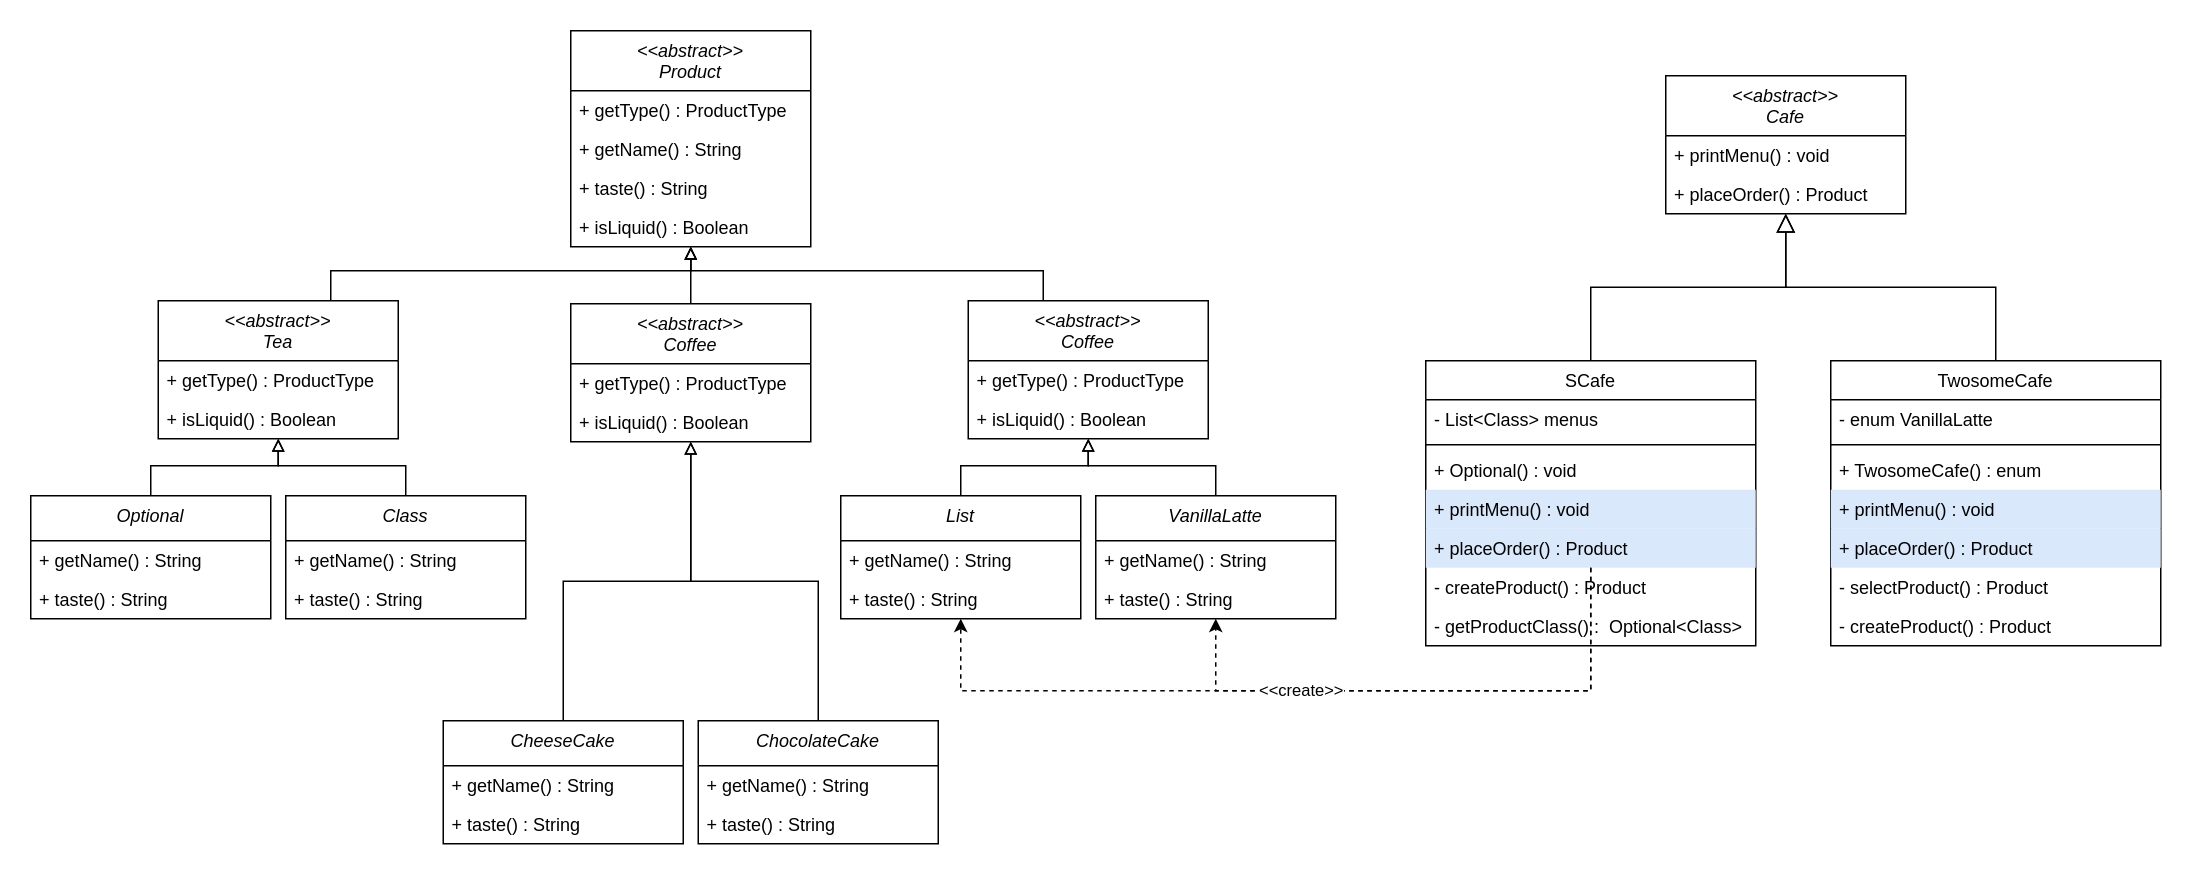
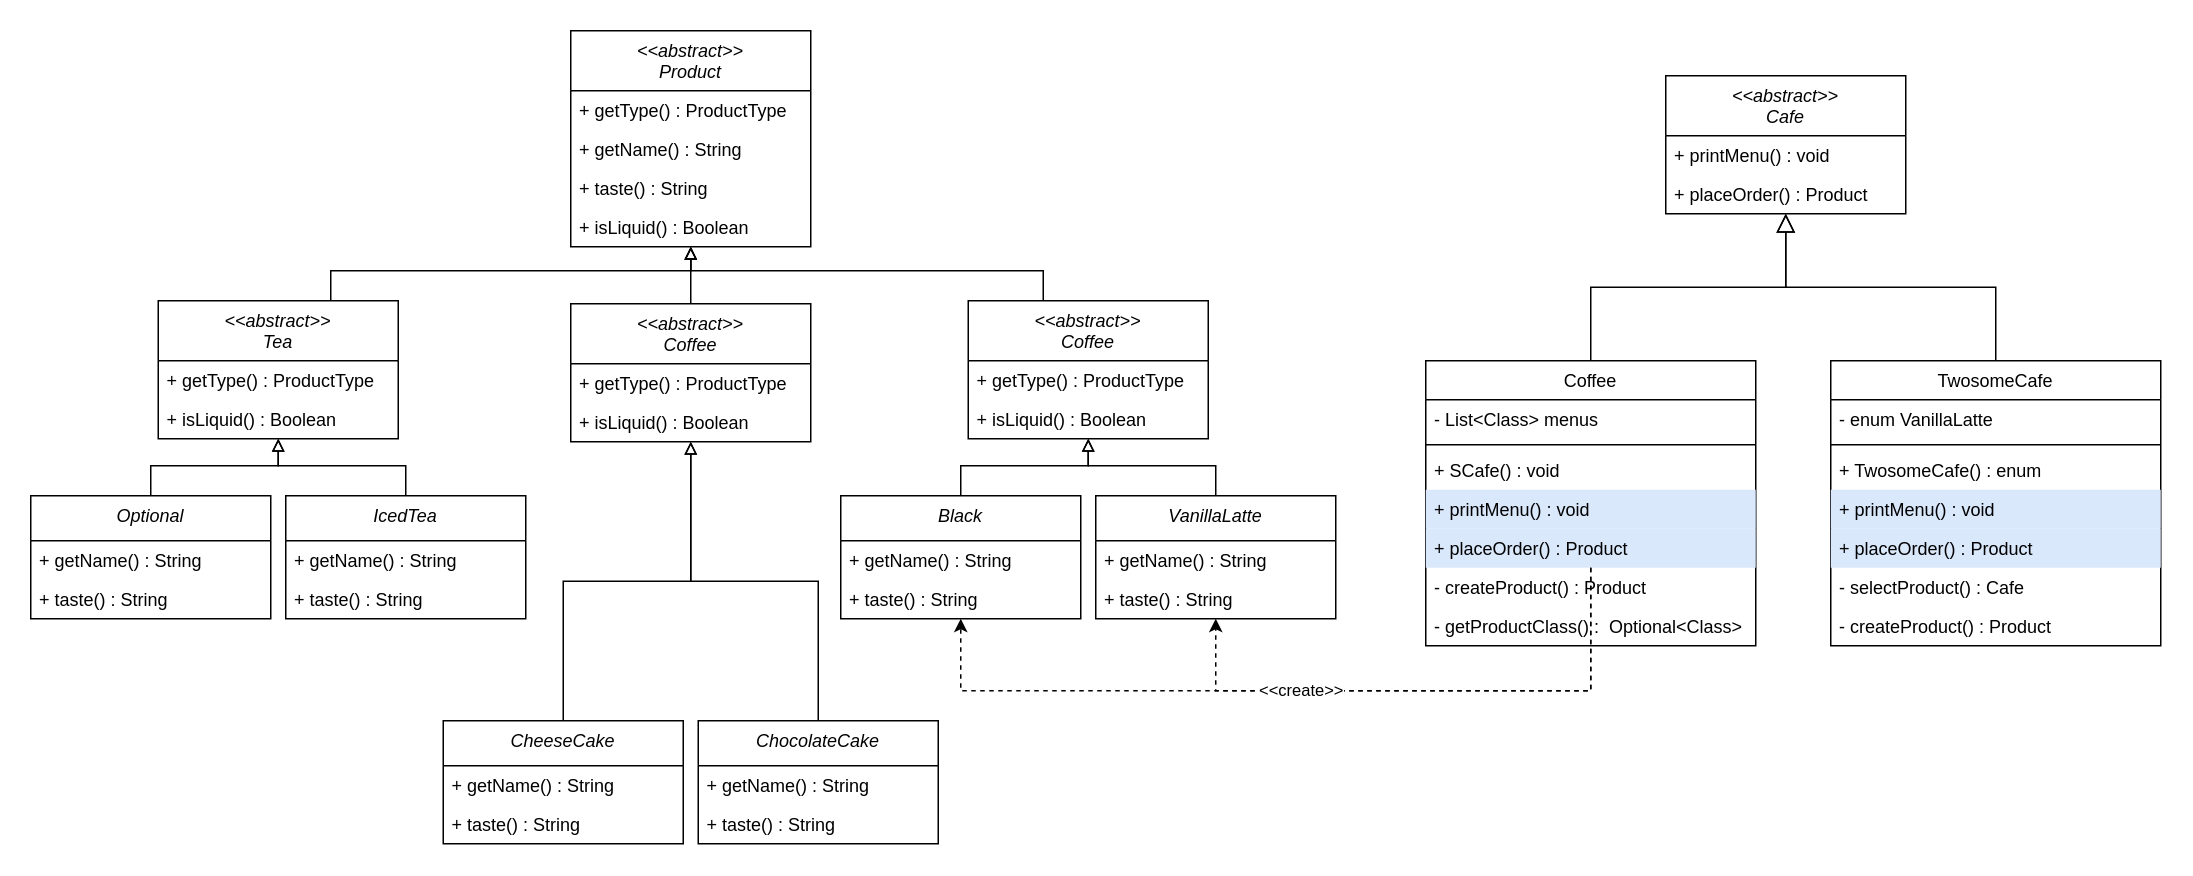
node "SCafe": label "SCafe" -> "Coffee"
node "+ Optional() : void": label "+ Optional() : void" -> "+ SCafe() : void"
node "Class": label "Class" -> "IcedTea"
node "List": label "List" -> "Black"
node "- selectProduct() : Product": label "- selectProduct() : Product" -> "- selectProduct() : Cafe"
